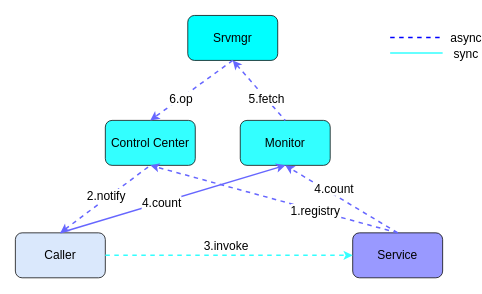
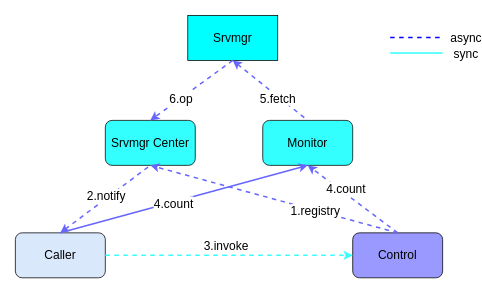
node "Srvmgr": shape rounded rectangle -> rectangle
node "Control Center": label "Control Center" -> "Srvmgr Center"
node "Monitor": moved (285, 143) -> (308, 143)
node "Service": label "Service" -> "Control"
